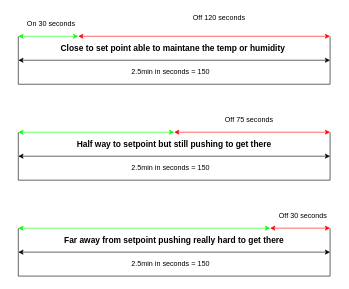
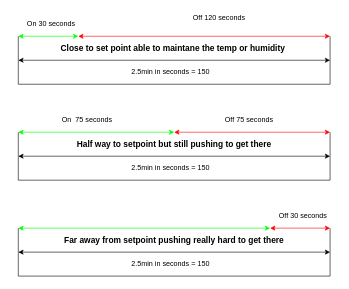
node "On 75 seconds": added
